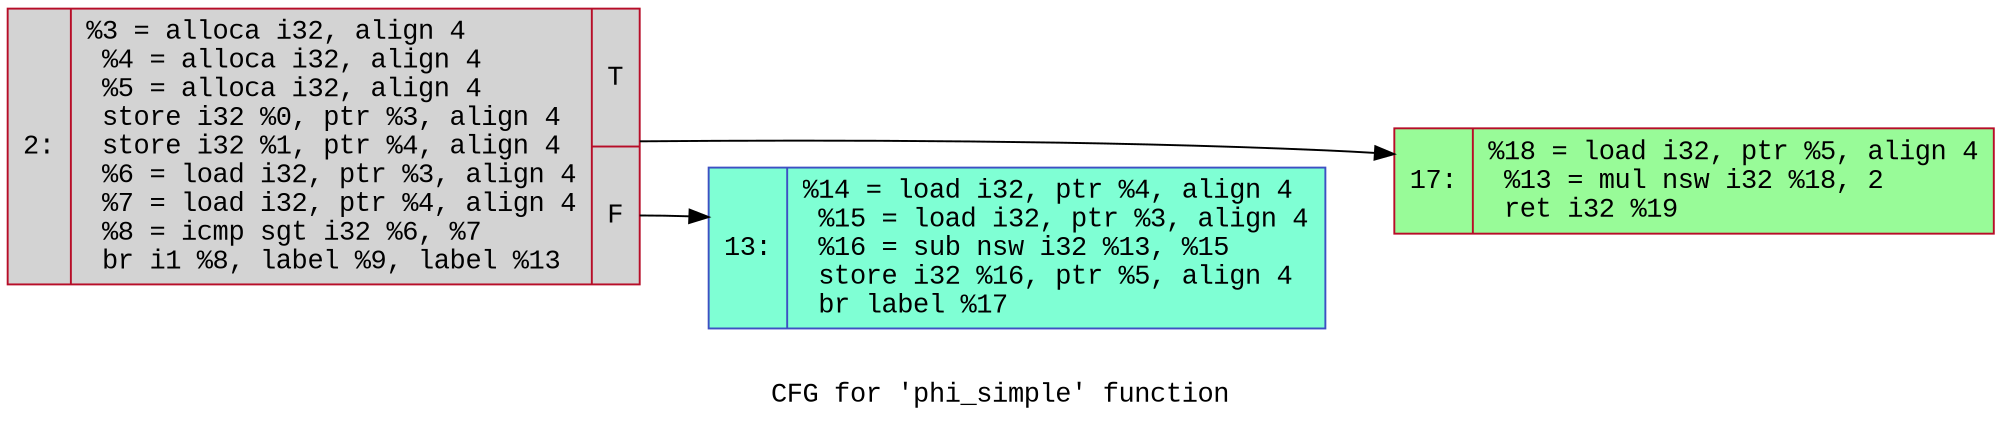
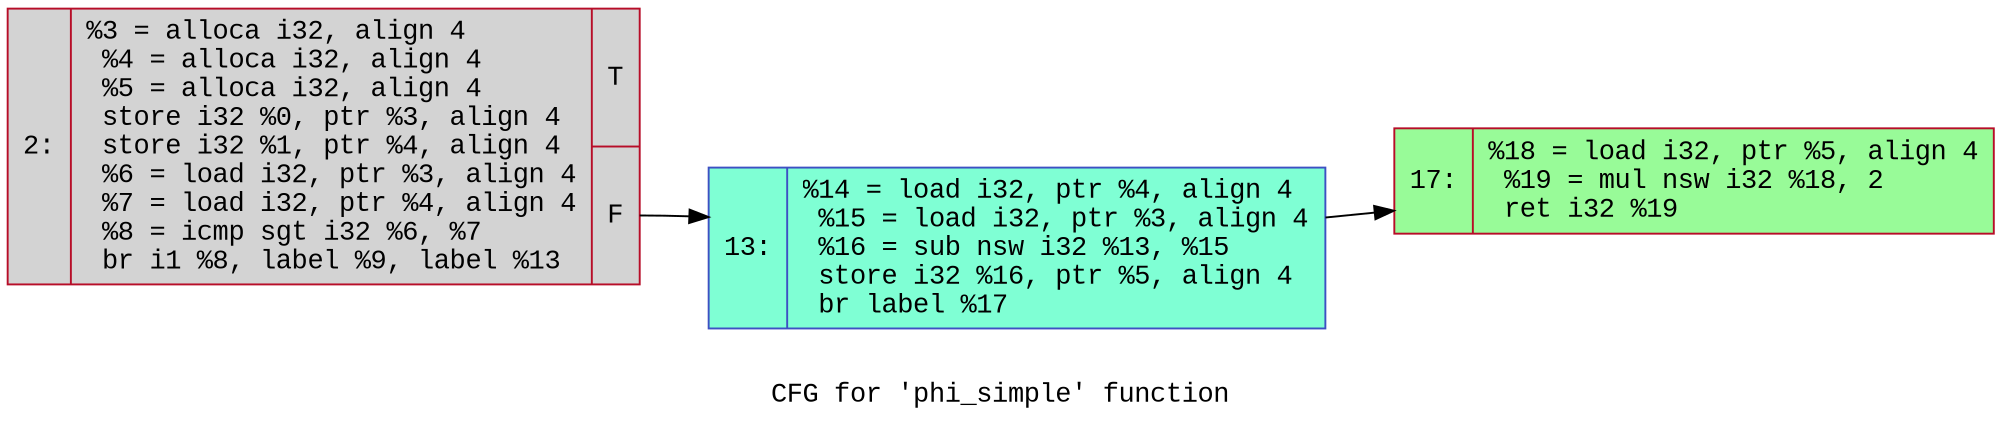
edge "2:" -> "17:": now "13:" -> "17:"
node "17:": text "%13 = mul nsw i32 %18, 2" -> "%19 = mul nsw i32 %18, 2"
